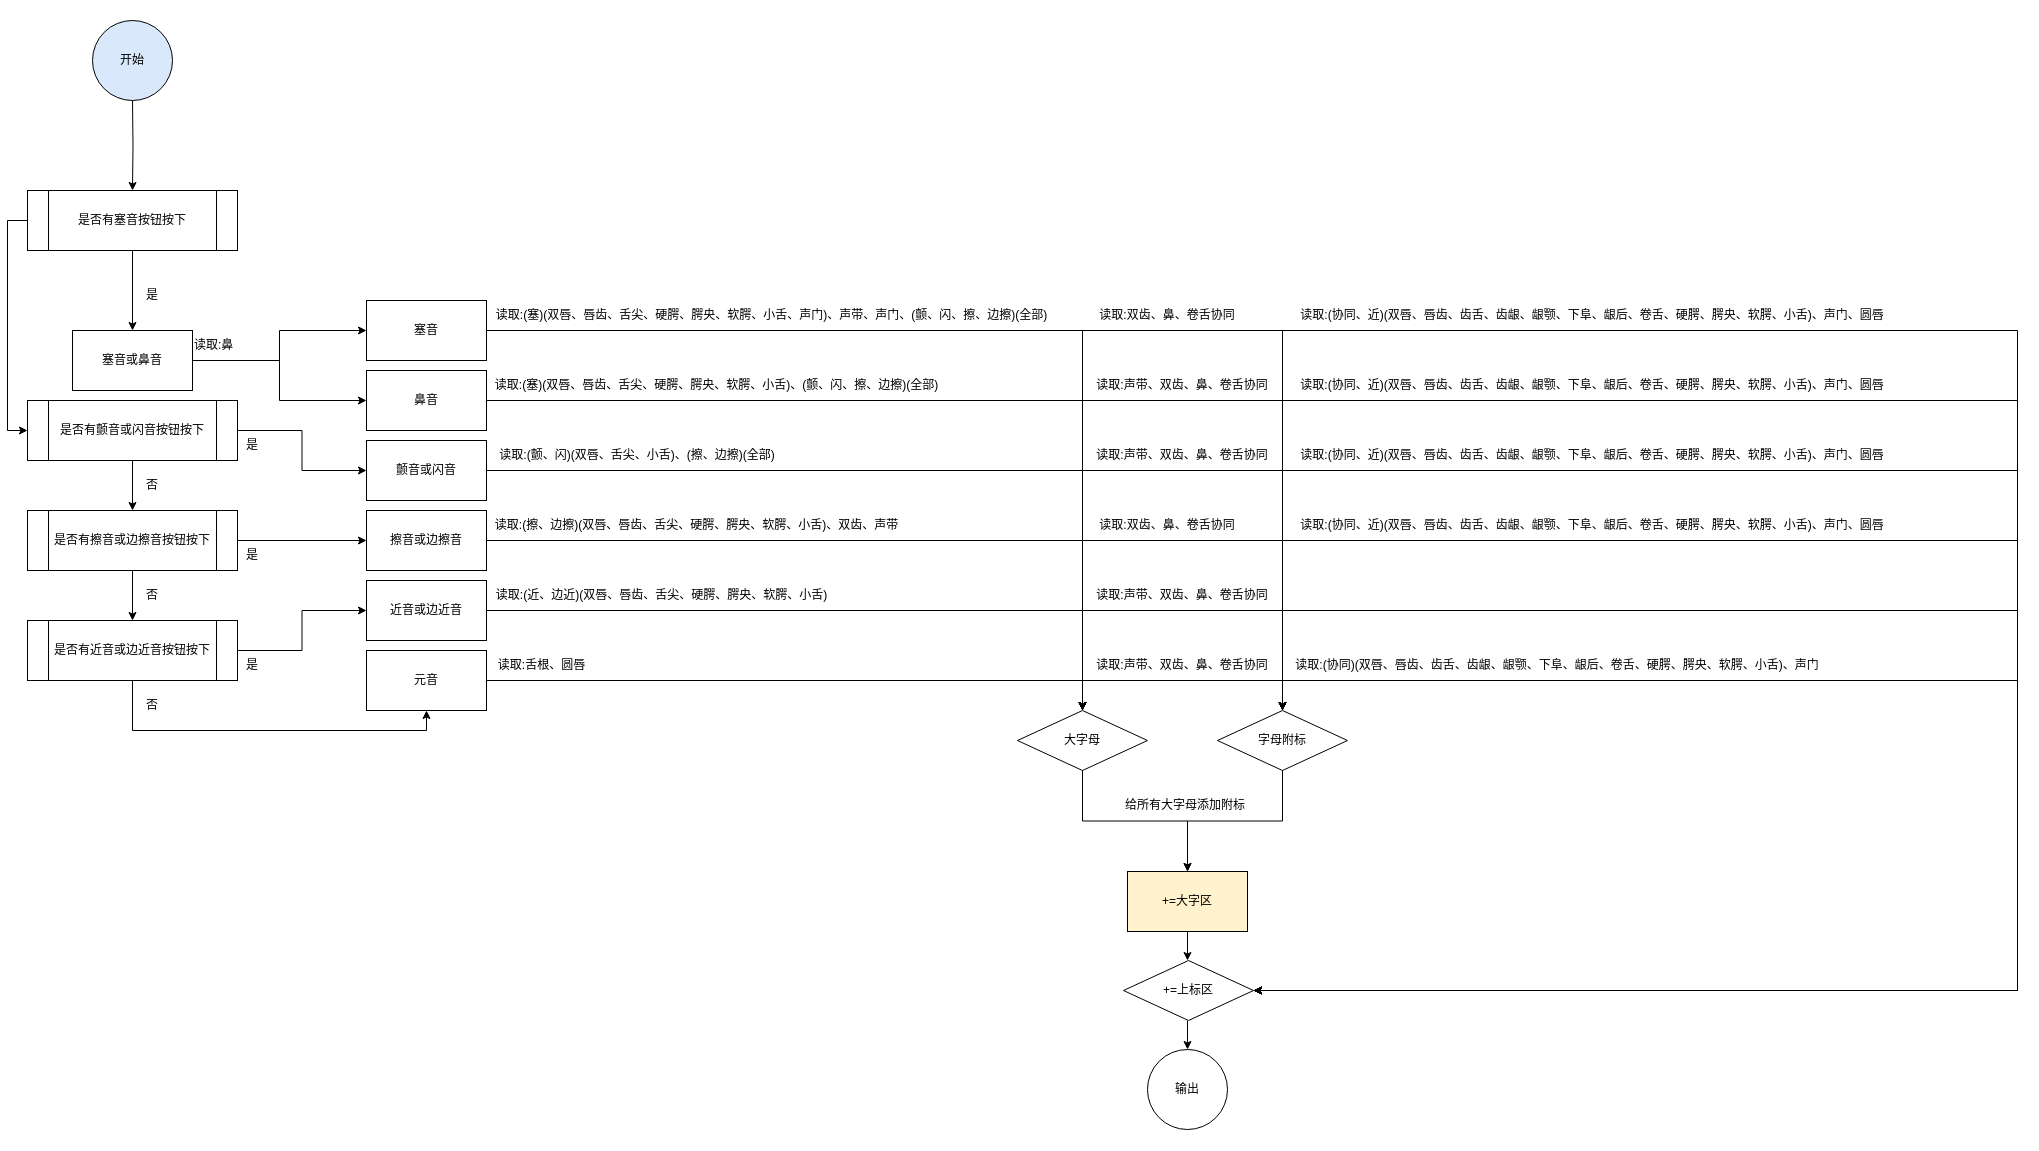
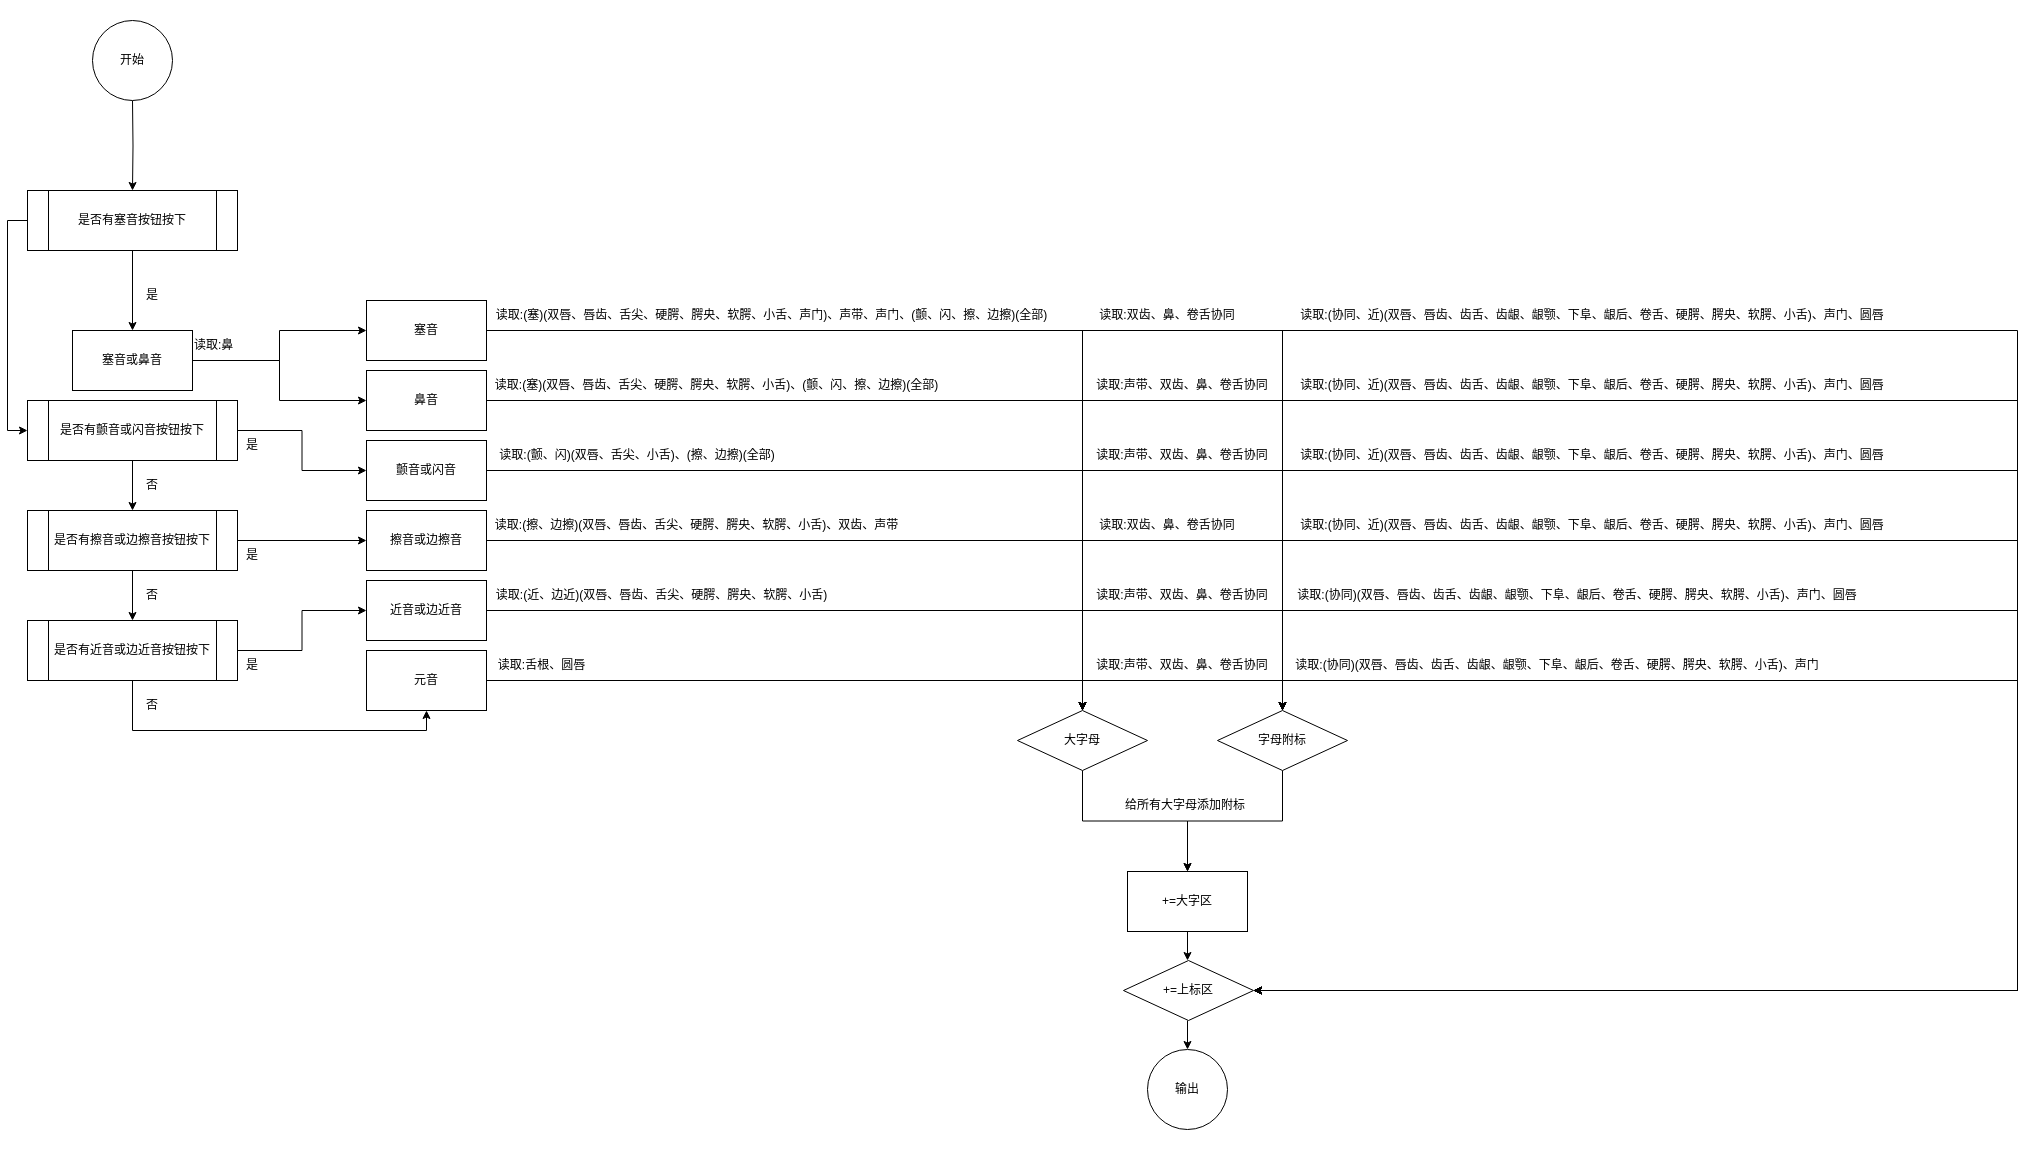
node "开始": fillcolor #dae8fc -> #ffffff
node "读取:(协同)(双唇、唇齿、齿舌、齿龈、龈颚、下阜、龈后、卷舌、硬腭、腭央、软腭、小舌)、声门、圆唇": added
node "+=大字区": fillcolor #fff2cc -> #ffffff
